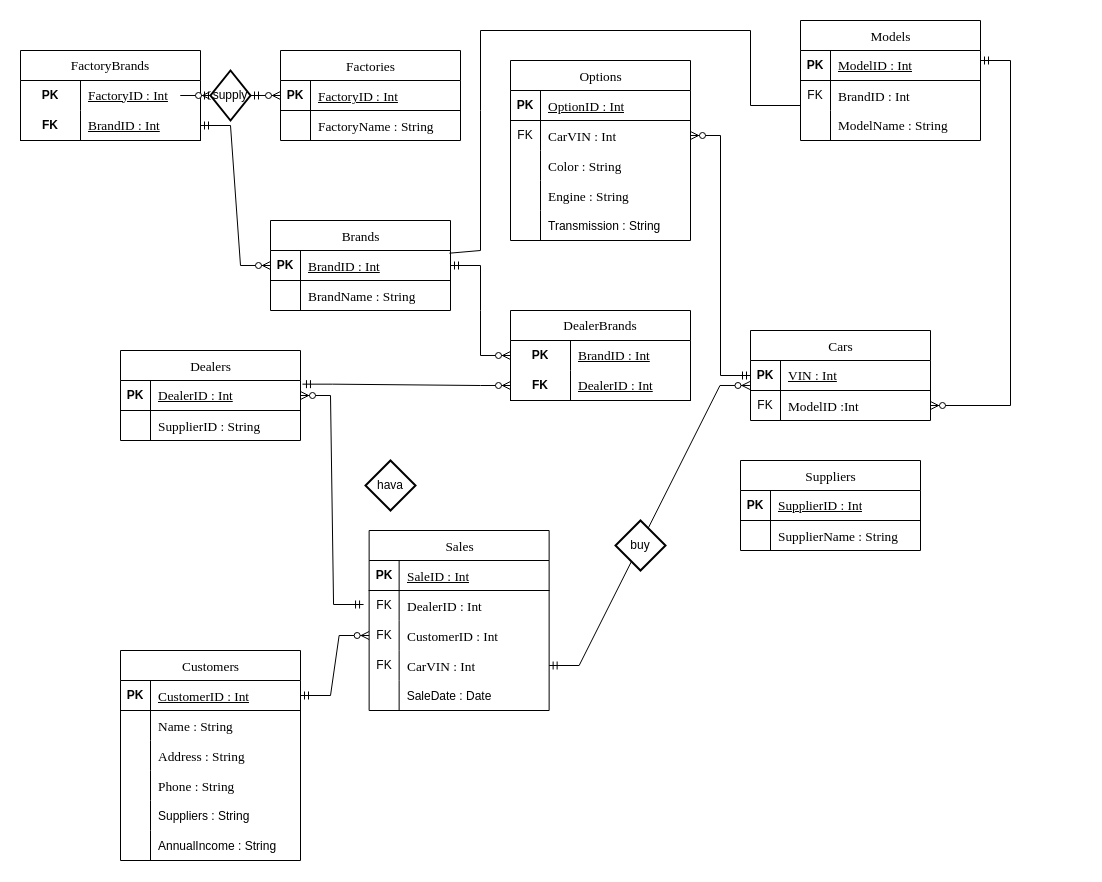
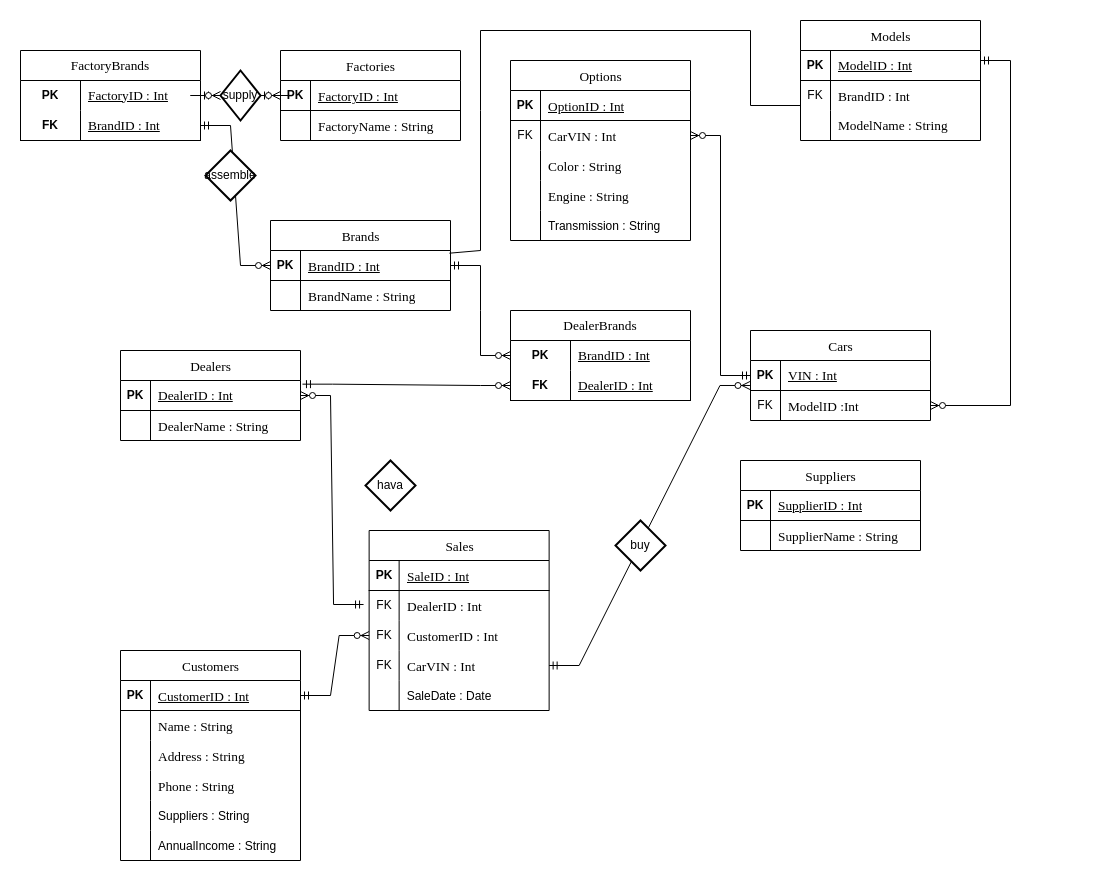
node "supply": moved (231, 96) -> (241, 96)
node "assemble": added
node "SupplierID : String": label "SupplierID : String" -> "DealerName : String"
